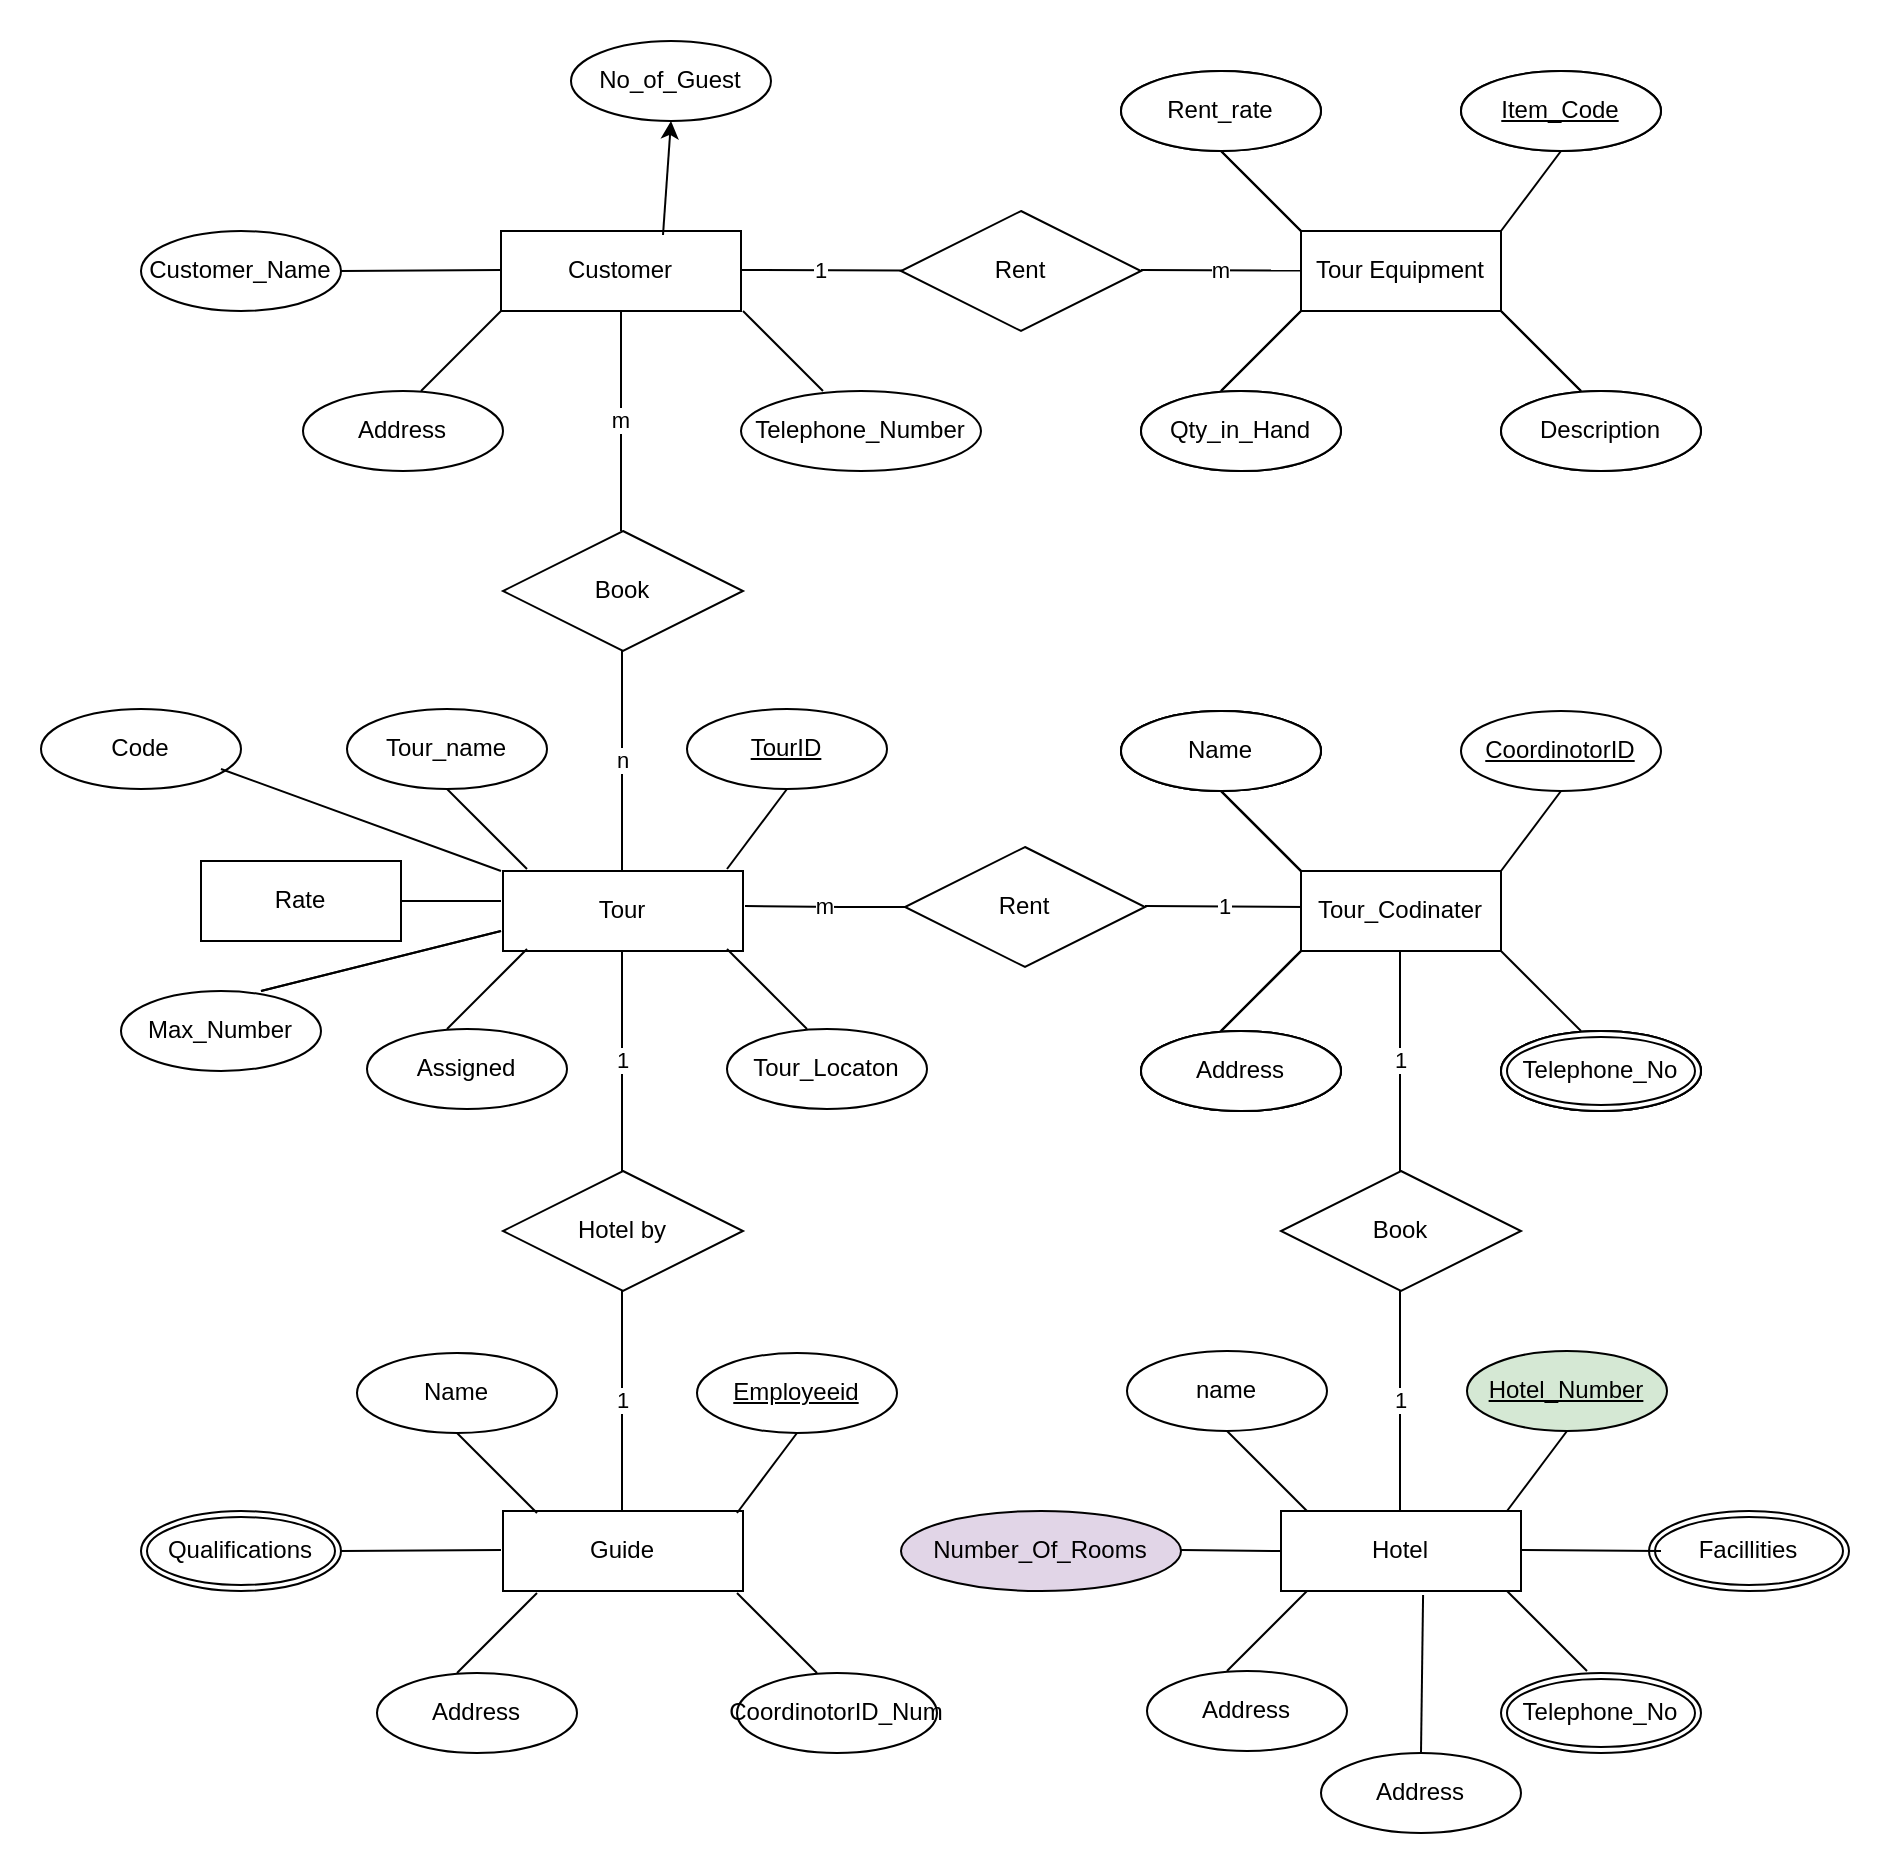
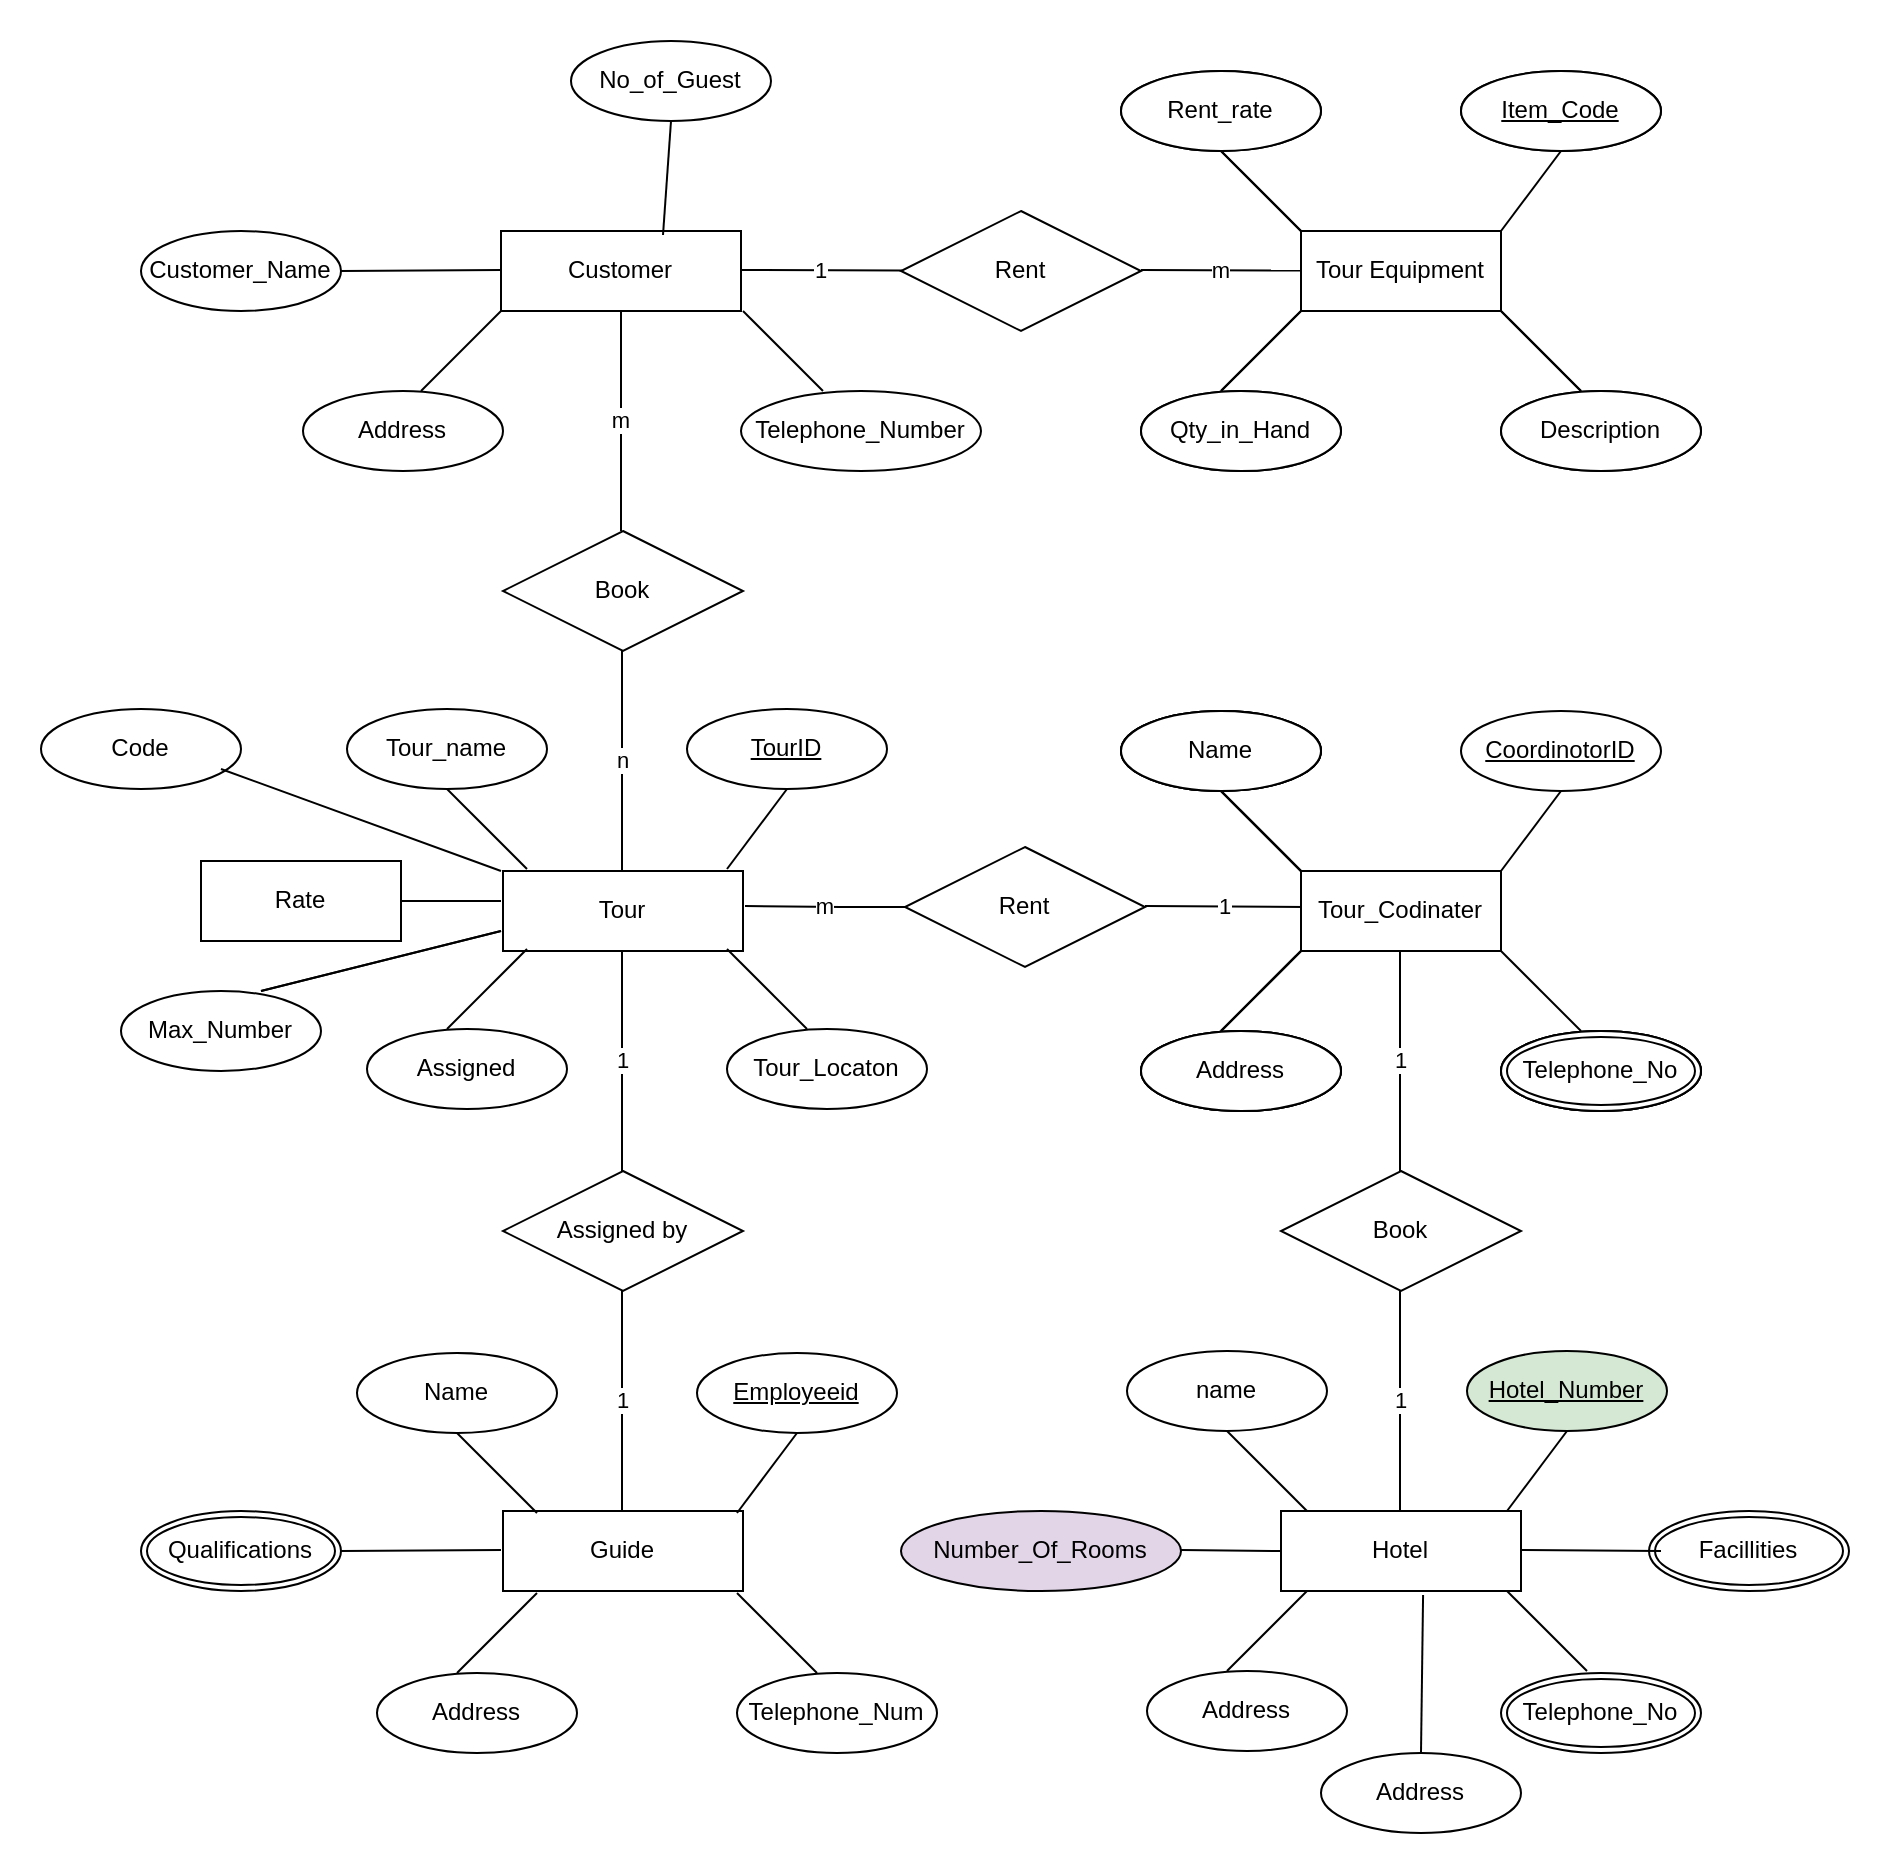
edge "Customer" -> "No_of_Guest": arrowhead classic -> none
node "Hotel by": label "Hotel by" -> "Assigned by"
node "CoordinotorID_Num": label "CoordinotorID_Num" -> "Telephone_Num"
